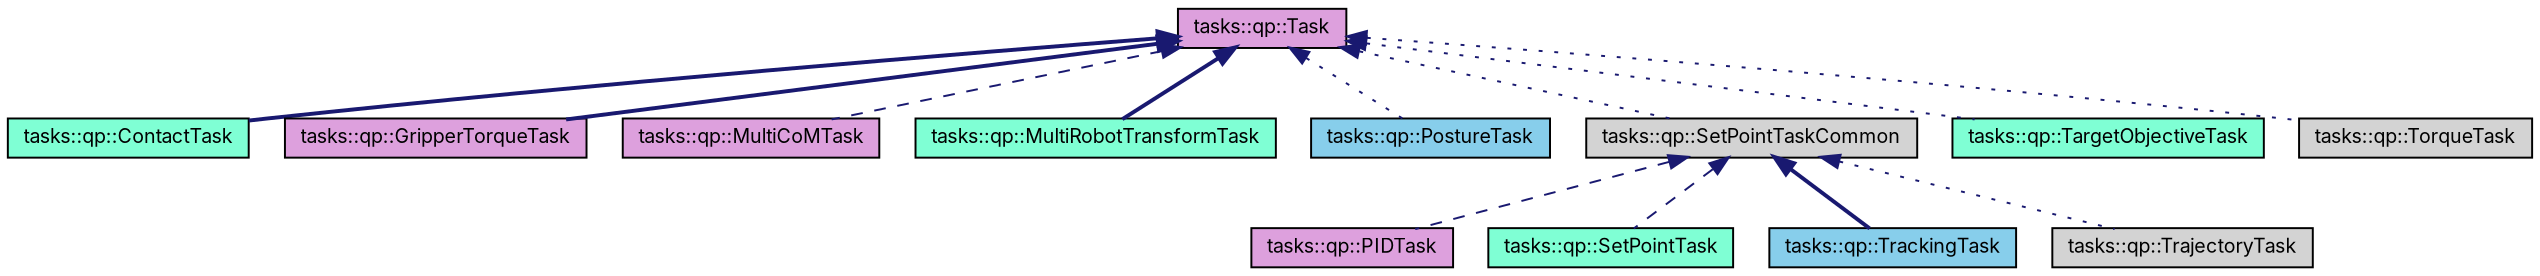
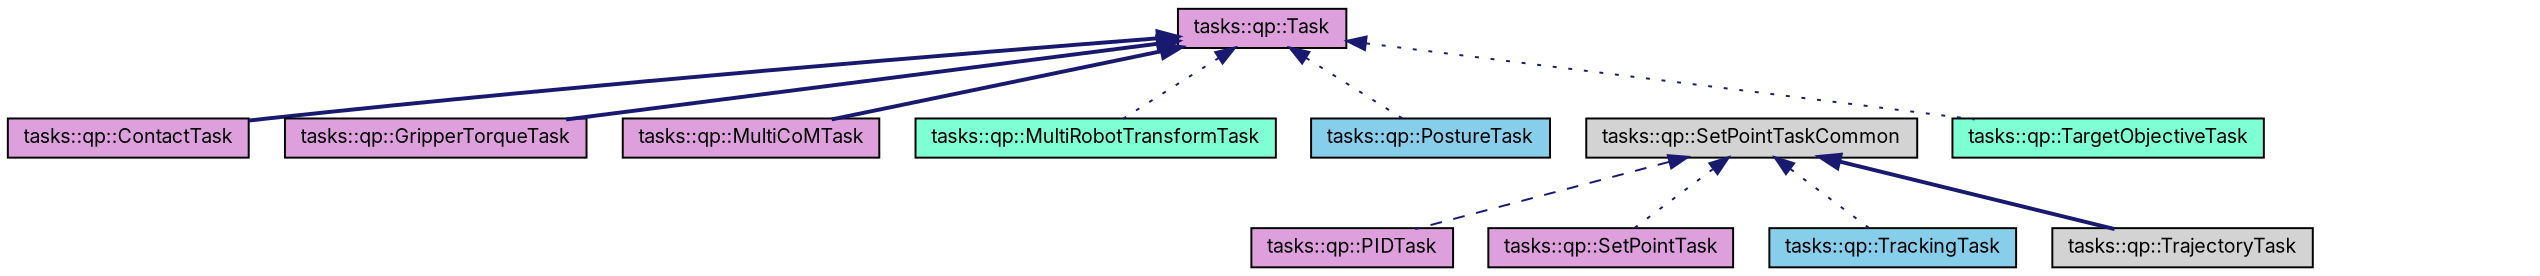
edge "tasks::qp::MultiCoMTask" -> "tasks::qp::Task": style dashed -> bold
edge "tasks::qp::SetPointTaskCommon" -> "tasks::qp::Task": removed
edge "tasks::qp::MultiRobotTransformTask" -> "tasks::qp::Task": style bold -> dotted
node "tasks::qp::ContactTask": fillcolor aquamarine -> plum
node "tasks::qp::TorqueTask": removed
edge "tasks::qp::TrajectoryTask" -> "tasks::qp::SetPointTaskCommon": style dotted -> bold
edge "tasks::qp::SetPointTask" -> "tasks::qp::SetPointTaskCommon": style dashed -> dotted
edge "tasks::qp::TrackingTask" -> "tasks::qp::SetPointTaskCommon": style bold -> dotted
node "tasks::qp::SetPointTask": fillcolor aquamarine -> plum
